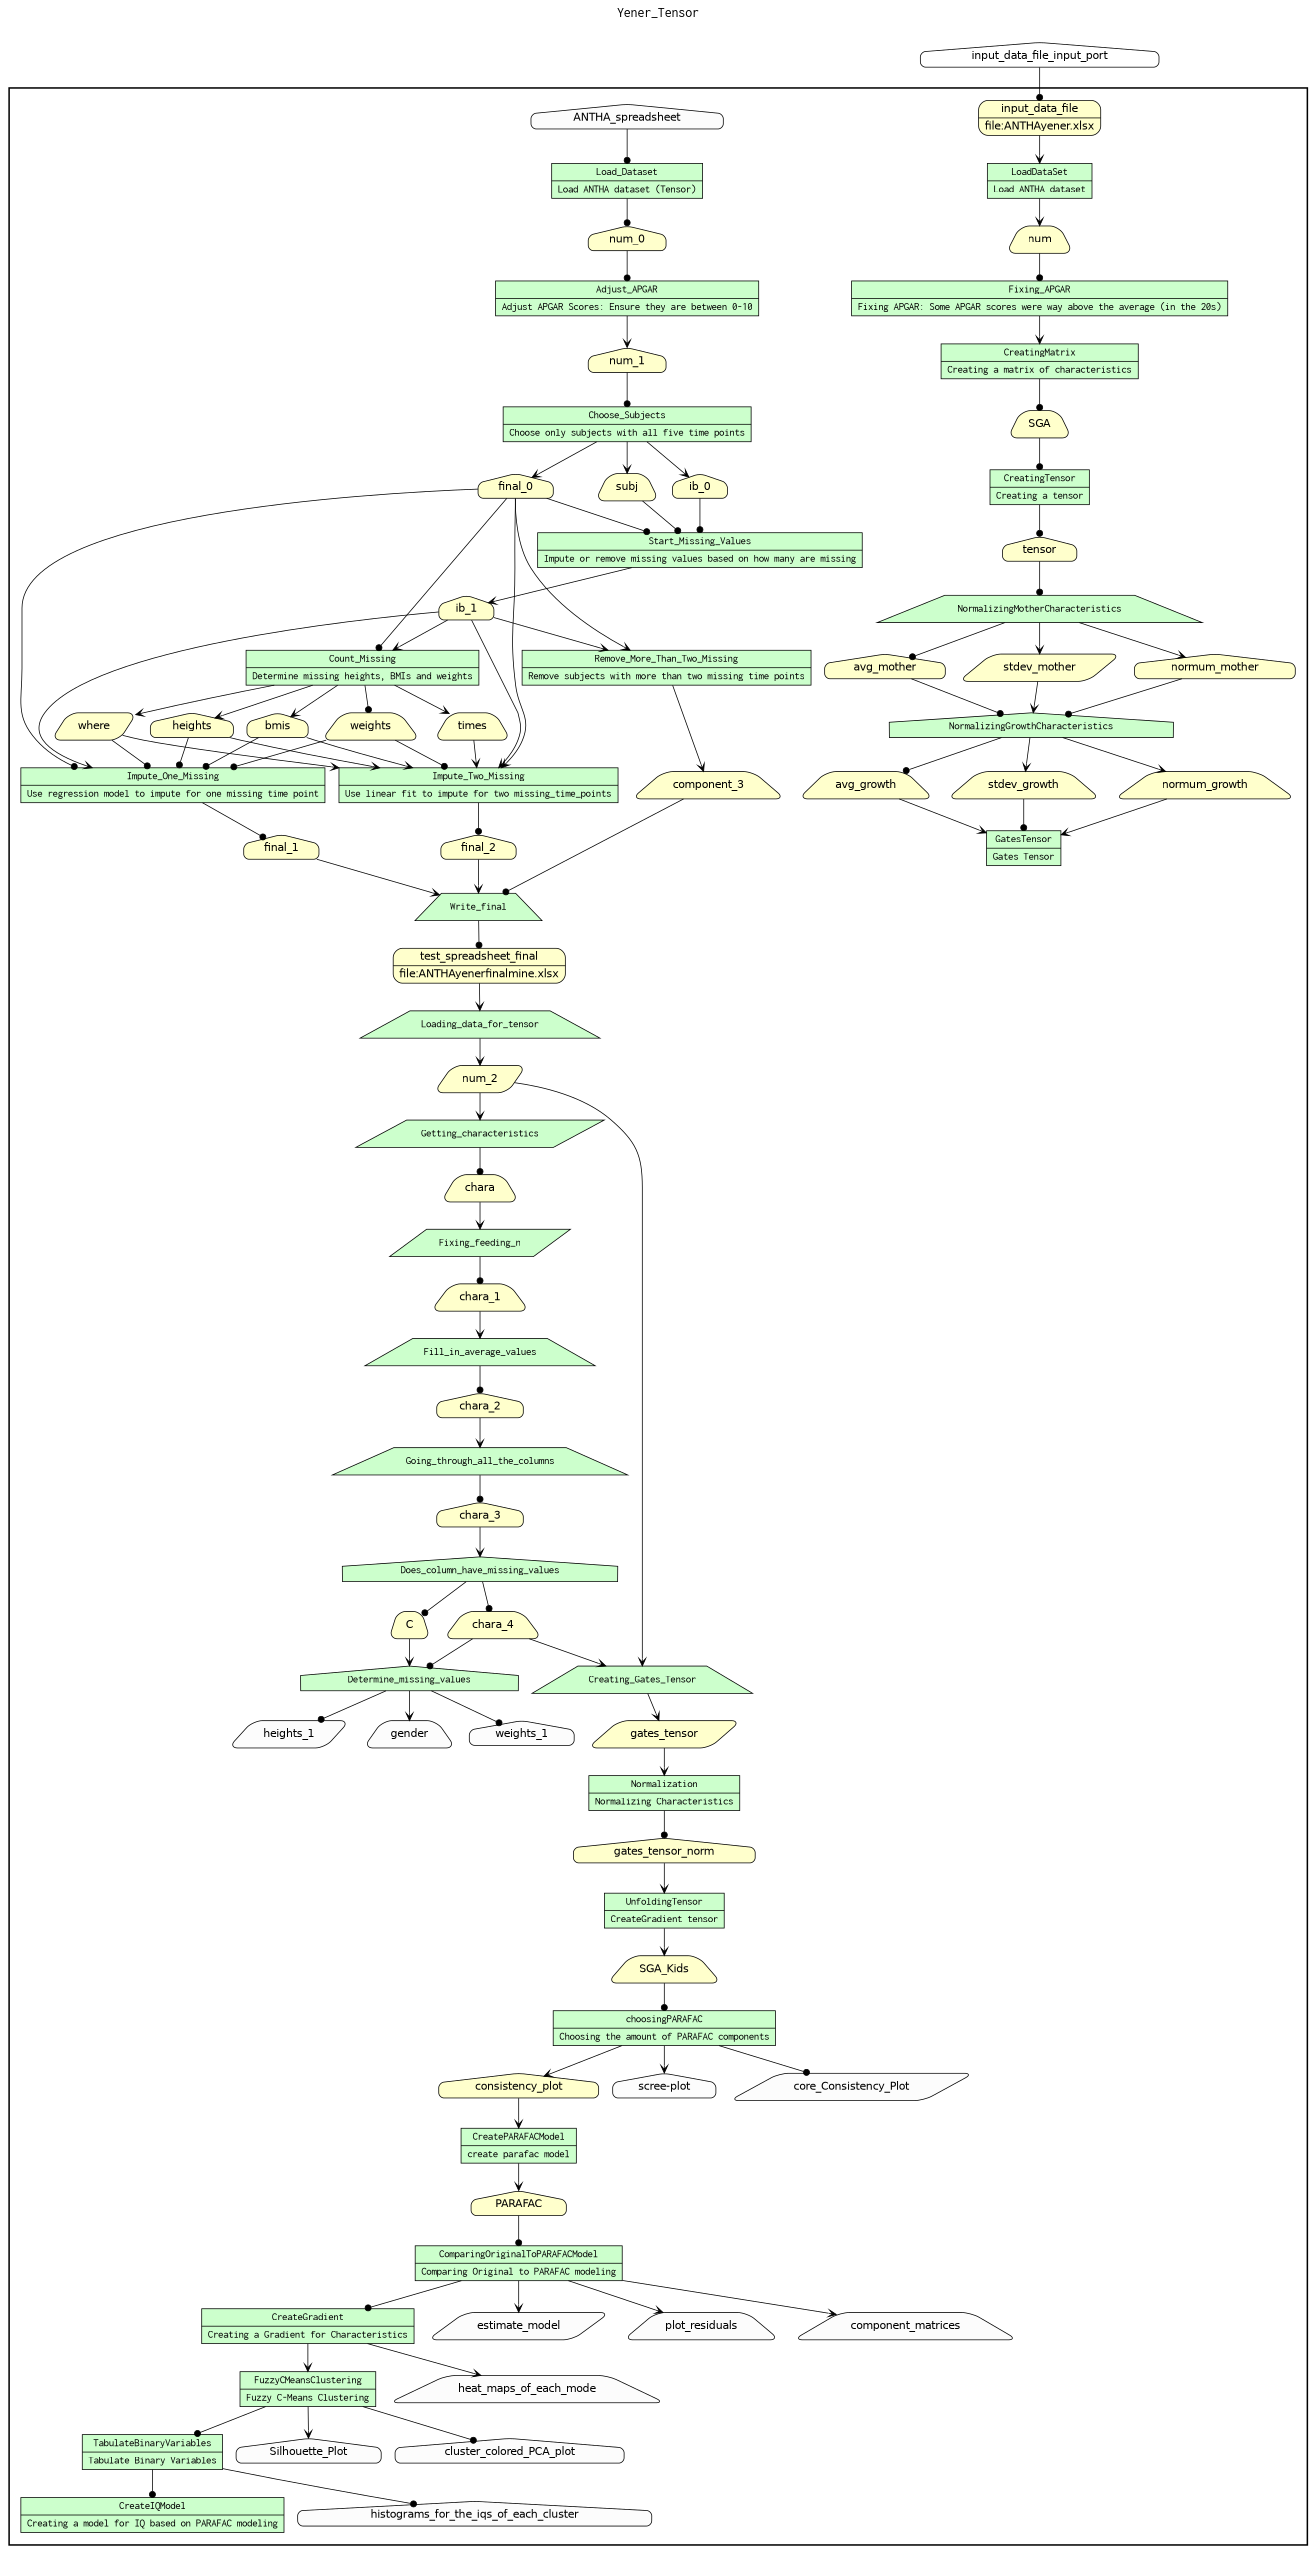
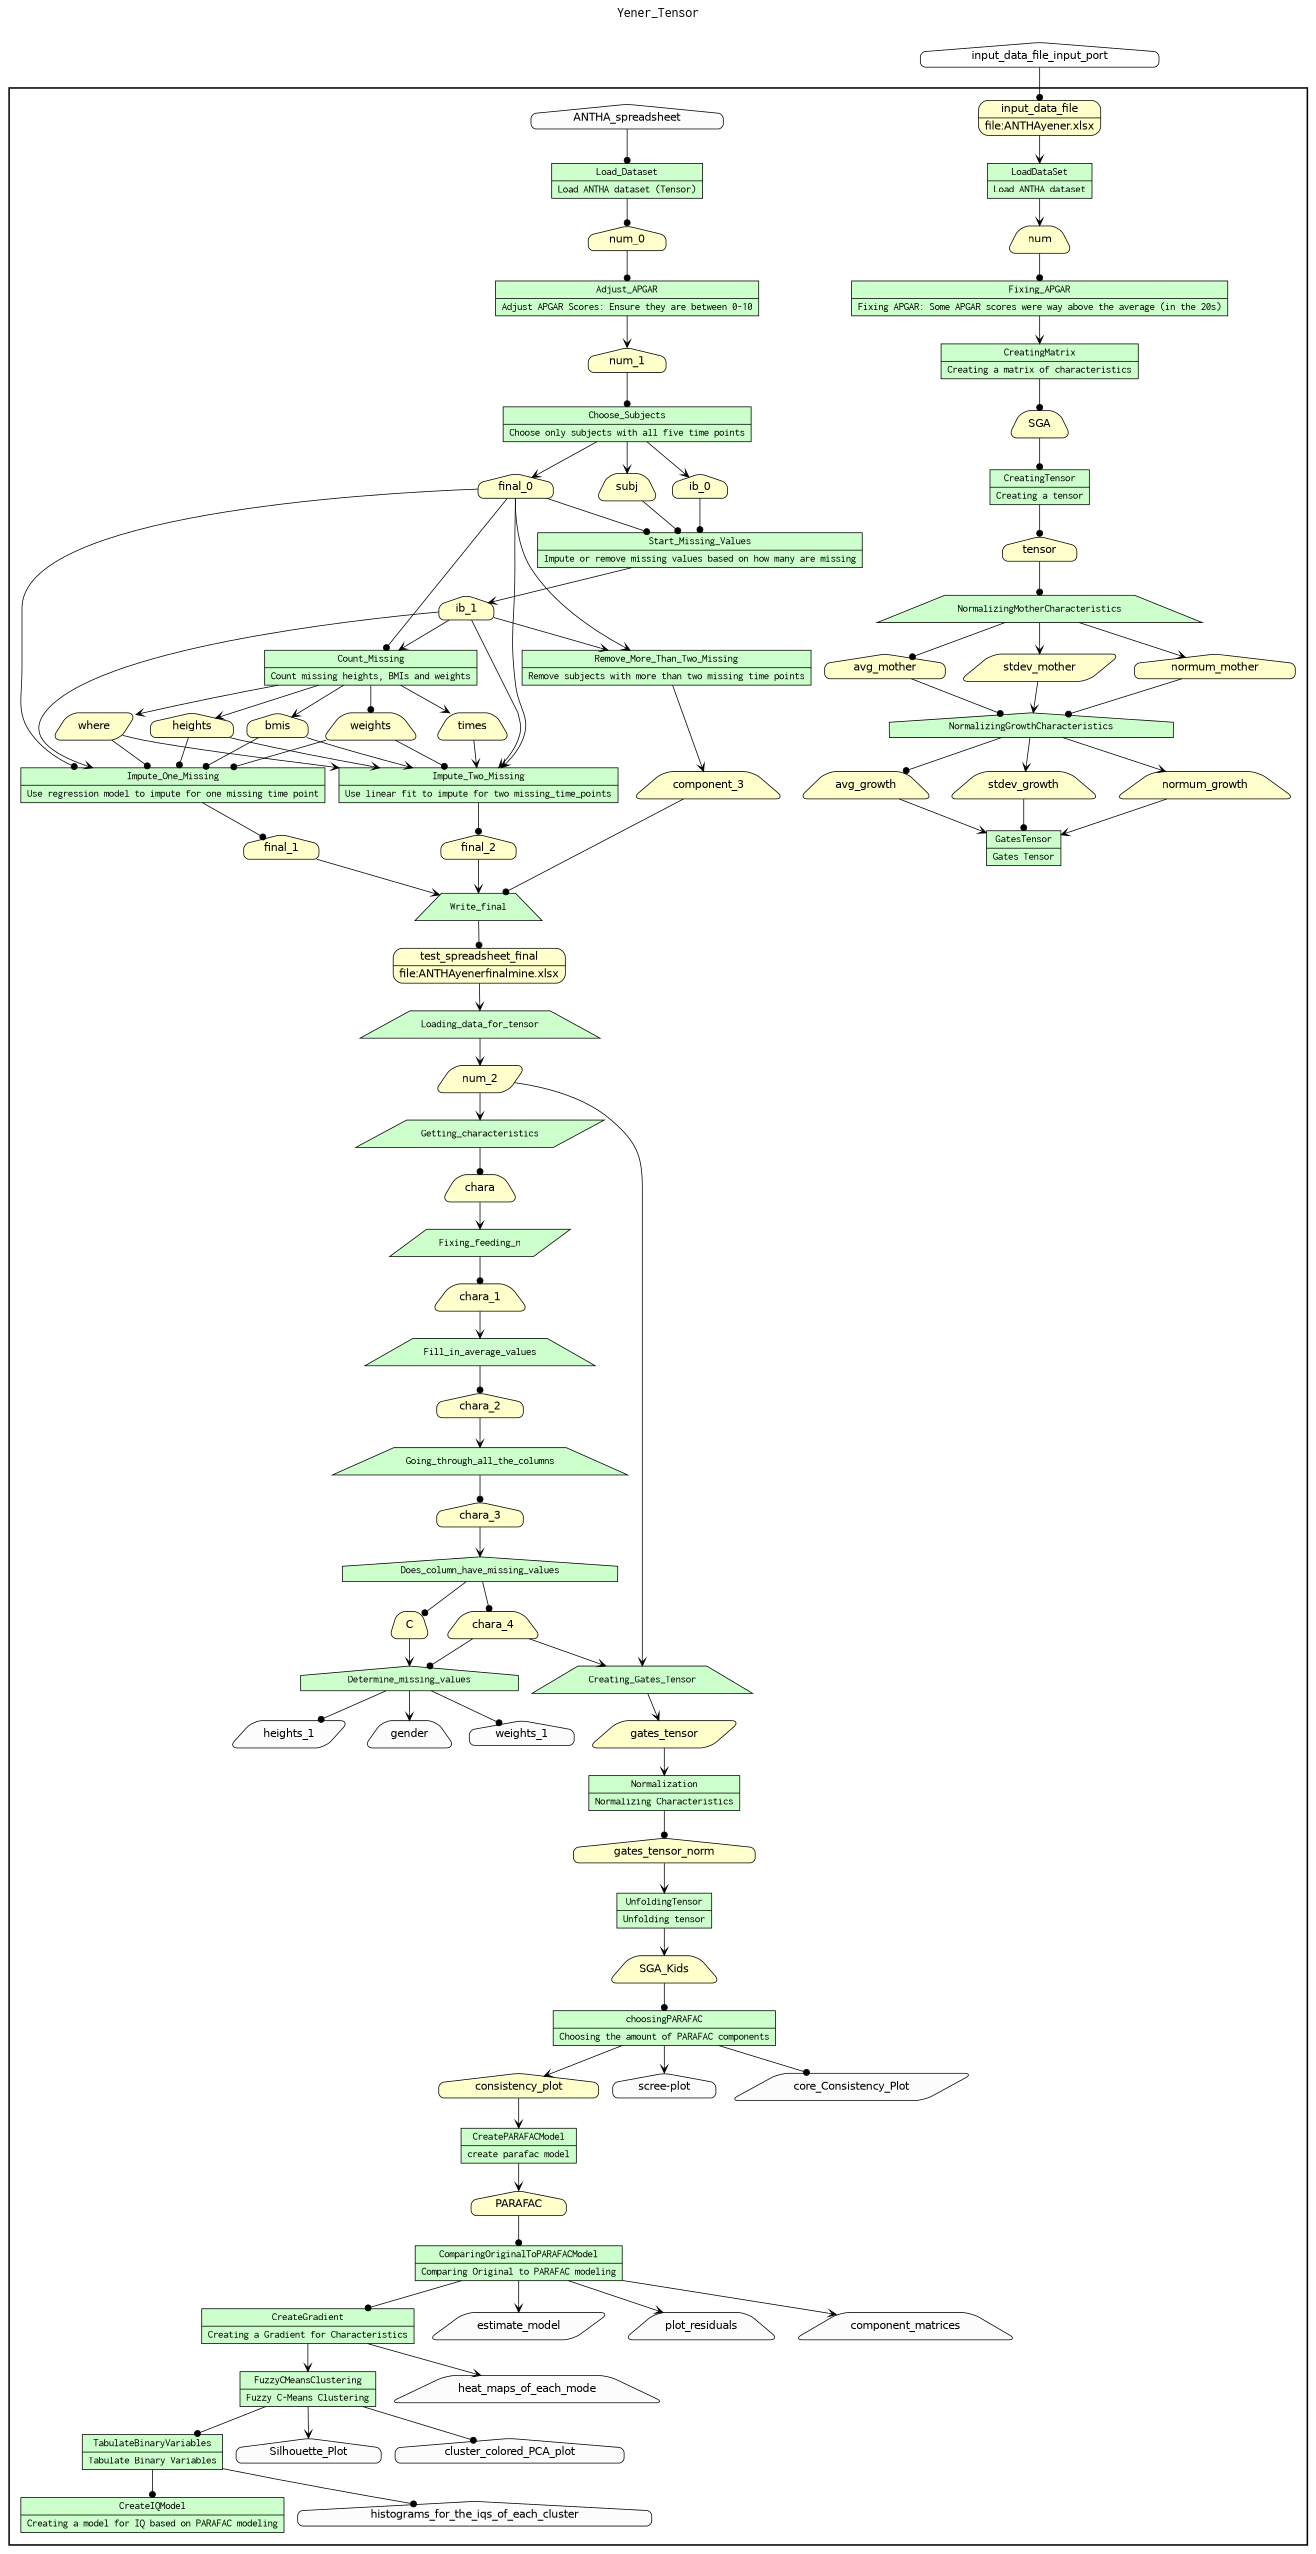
node "Count_Missing": text "Determine missing heights, BMIs and weights" -> "Count missing heights, BMIs and weights"
node "UnfoldingTensor": text "CreateGradient tensor" -> "Unfolding tensor"
